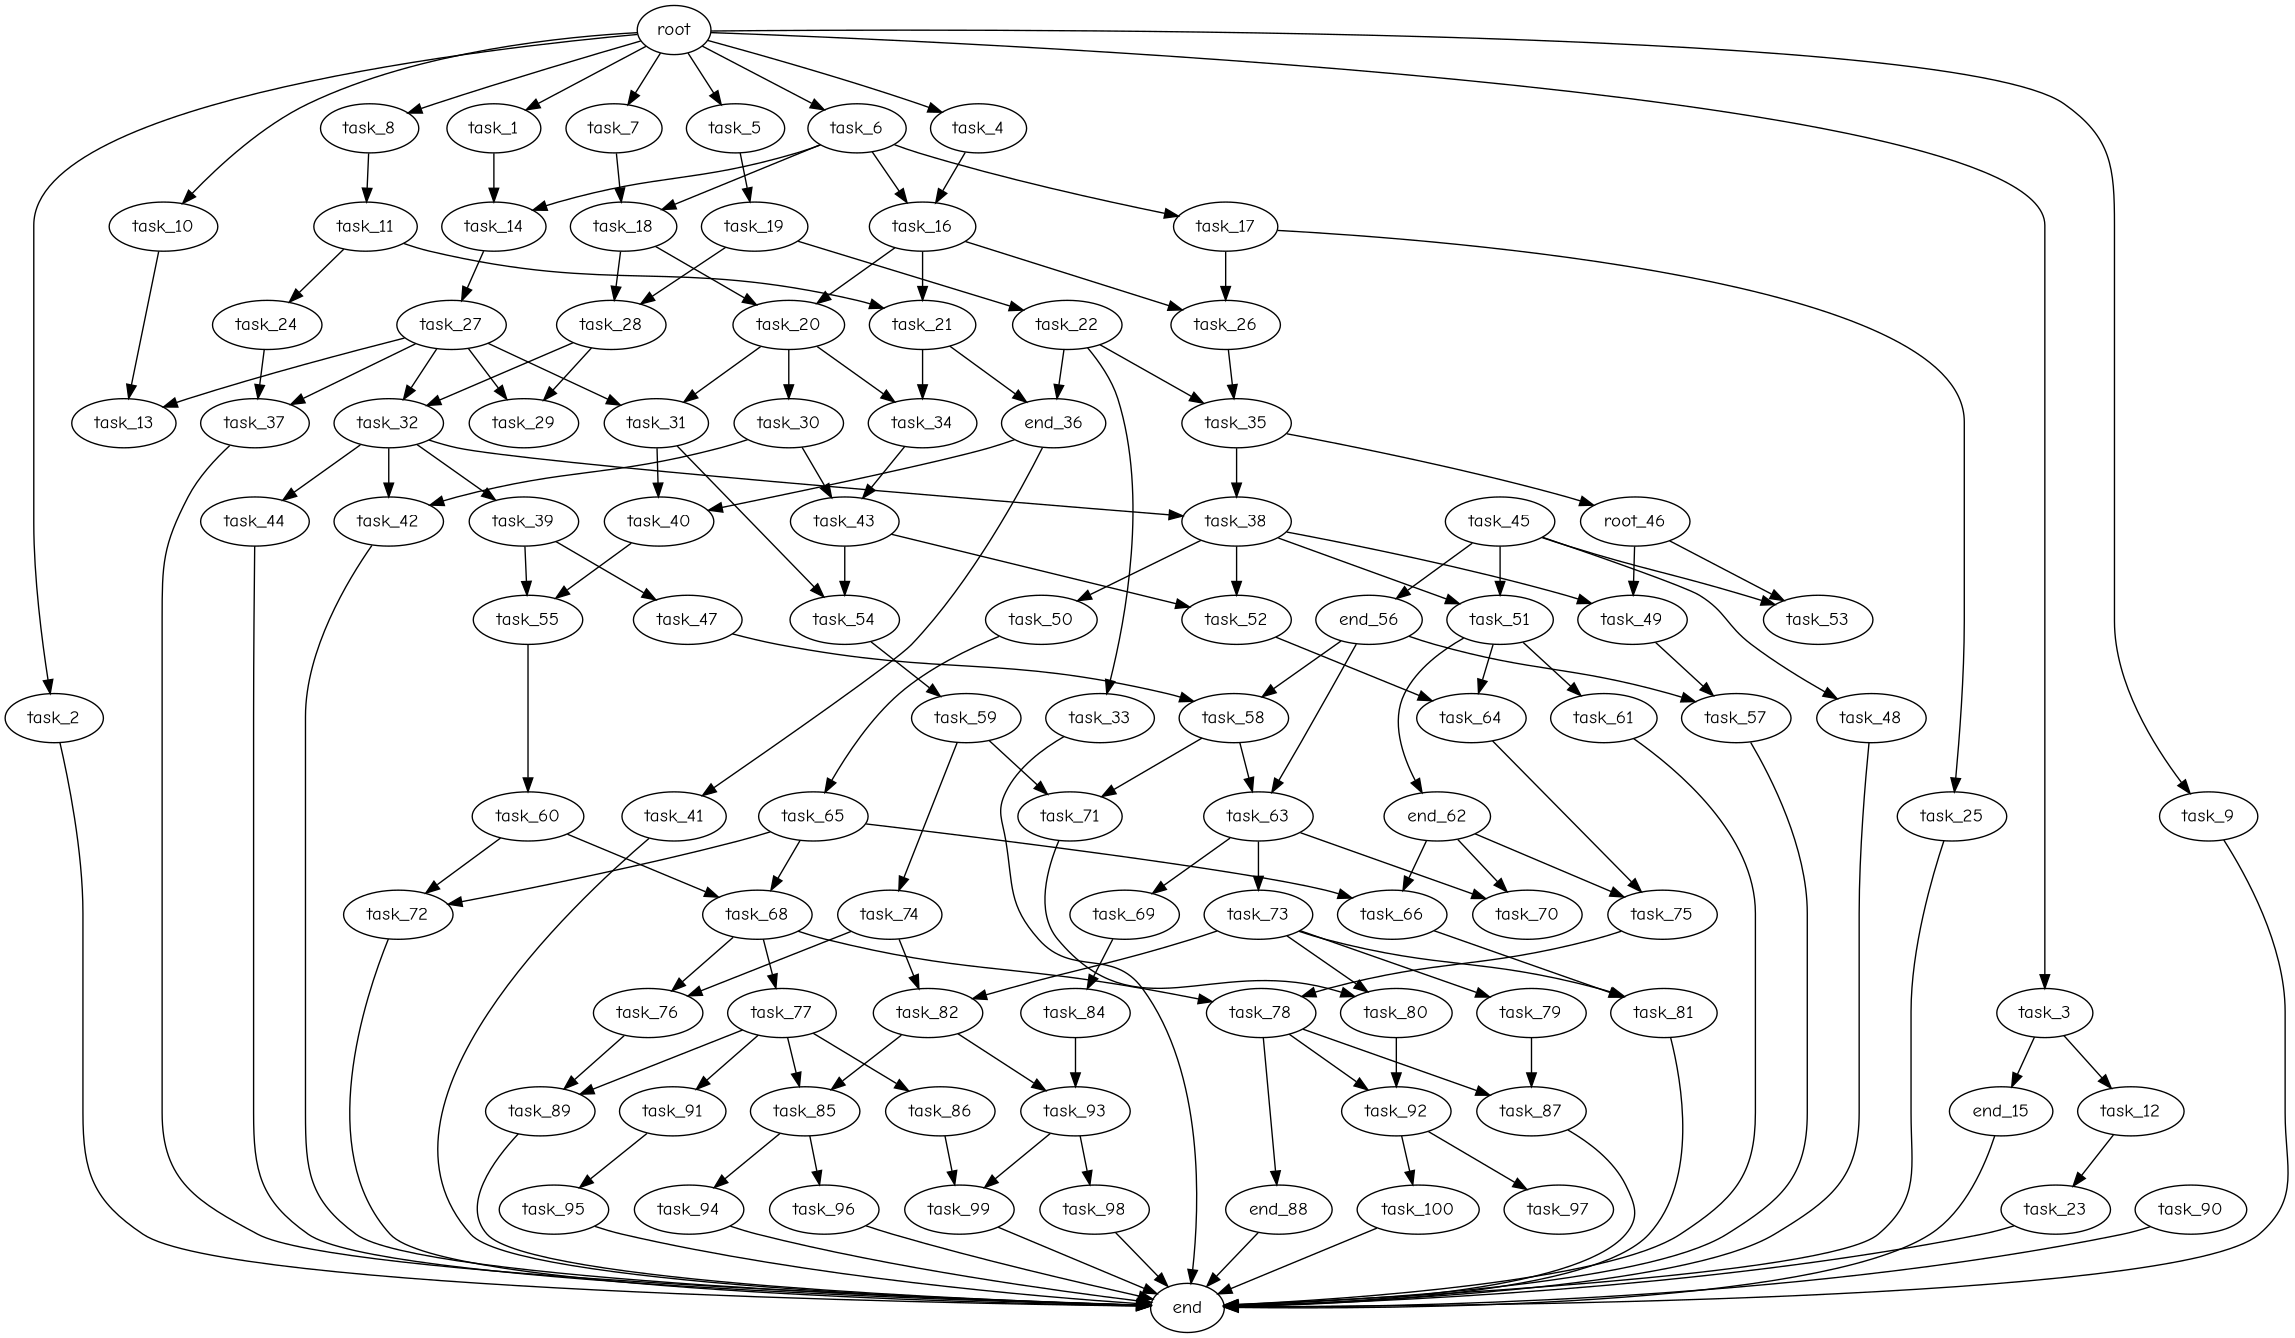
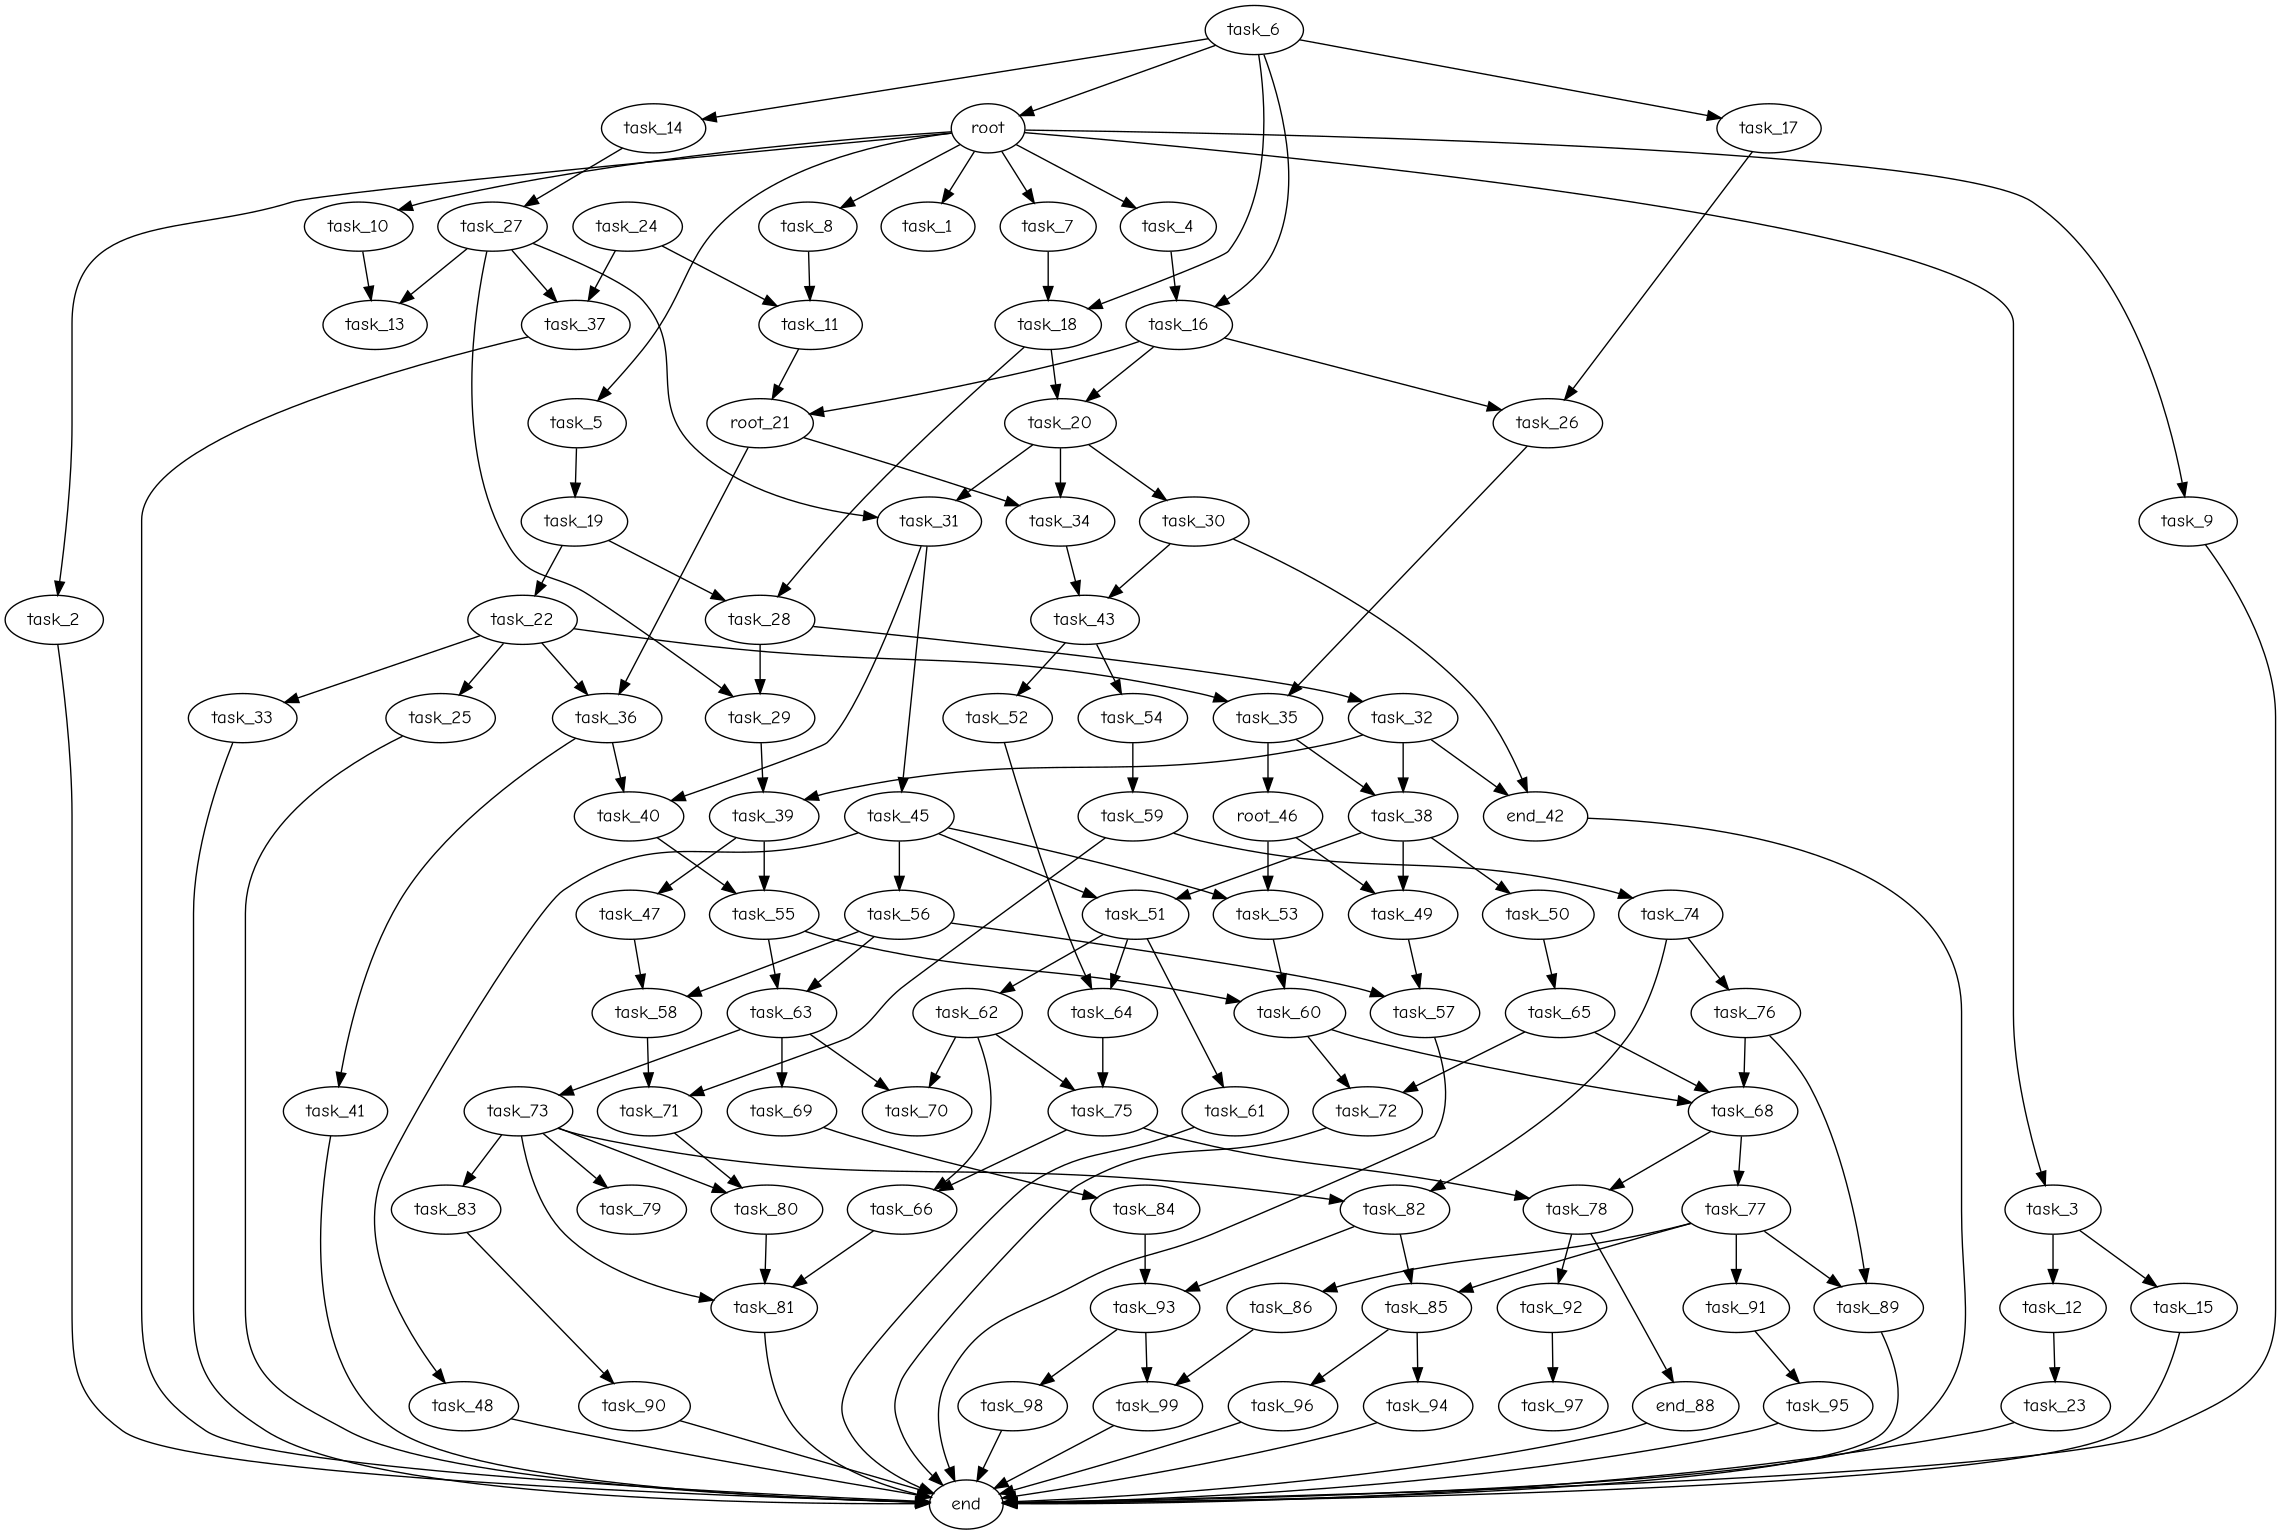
edge "root" -> "task_6": reversed
edge "task_1" -> "task_14": removed
edge "task_11" -> "task_24": reversed
edge "task_17" -> "task_25": now "task_22" -> "task_25"
node "task_21": label "task_21" -> "root_21"
edge "task_27" -> "task_32": removed
node "end_36": label "end_36" -> "task_36"
edge "task_31" -> "task_54": now "task_31" -> "task_45"
node "task_44": removed
node "task_42": label "task_42" -> "end_42"
edge "task_38" -> "task_52": removed
node "end_56": label "end_56" -> "task_56"
edge "task_29" -> "task_39": added
edge "task_58" -> "task_63": now "task_55" -> "task_63"
node "end_62": label "end_62" -> "task_62"
edge "task_65" -> "task_66": now "task_75" -> "task_66"
edge "task_53" -> "task_60": added
edge "task_68" -> "task_76": reversed
edge "task_80" -> "task_92": now "task_80" -> "task_81"
node "task_87": removed
node "end_15": label "end_15" -> "task_15"
node "task_83": added
node "task_100": removed
